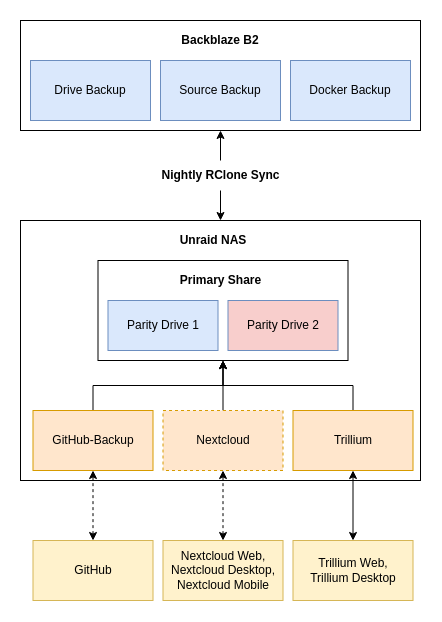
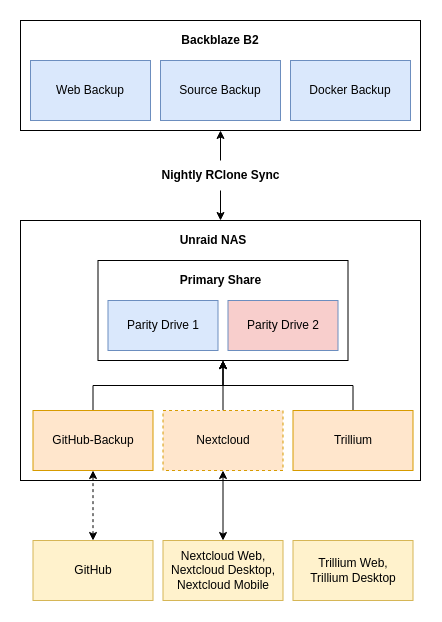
node "Drive Backup": label "Drive Backup" -> "Web Backup"
edge "Trillium" -- "Trillium Web, Trillium Desktop": removed
edge "Nextcloud" -- "Nextcloud Web, Nextcloud Desktop, Nextcloud Mobile": style dashed -> solid
